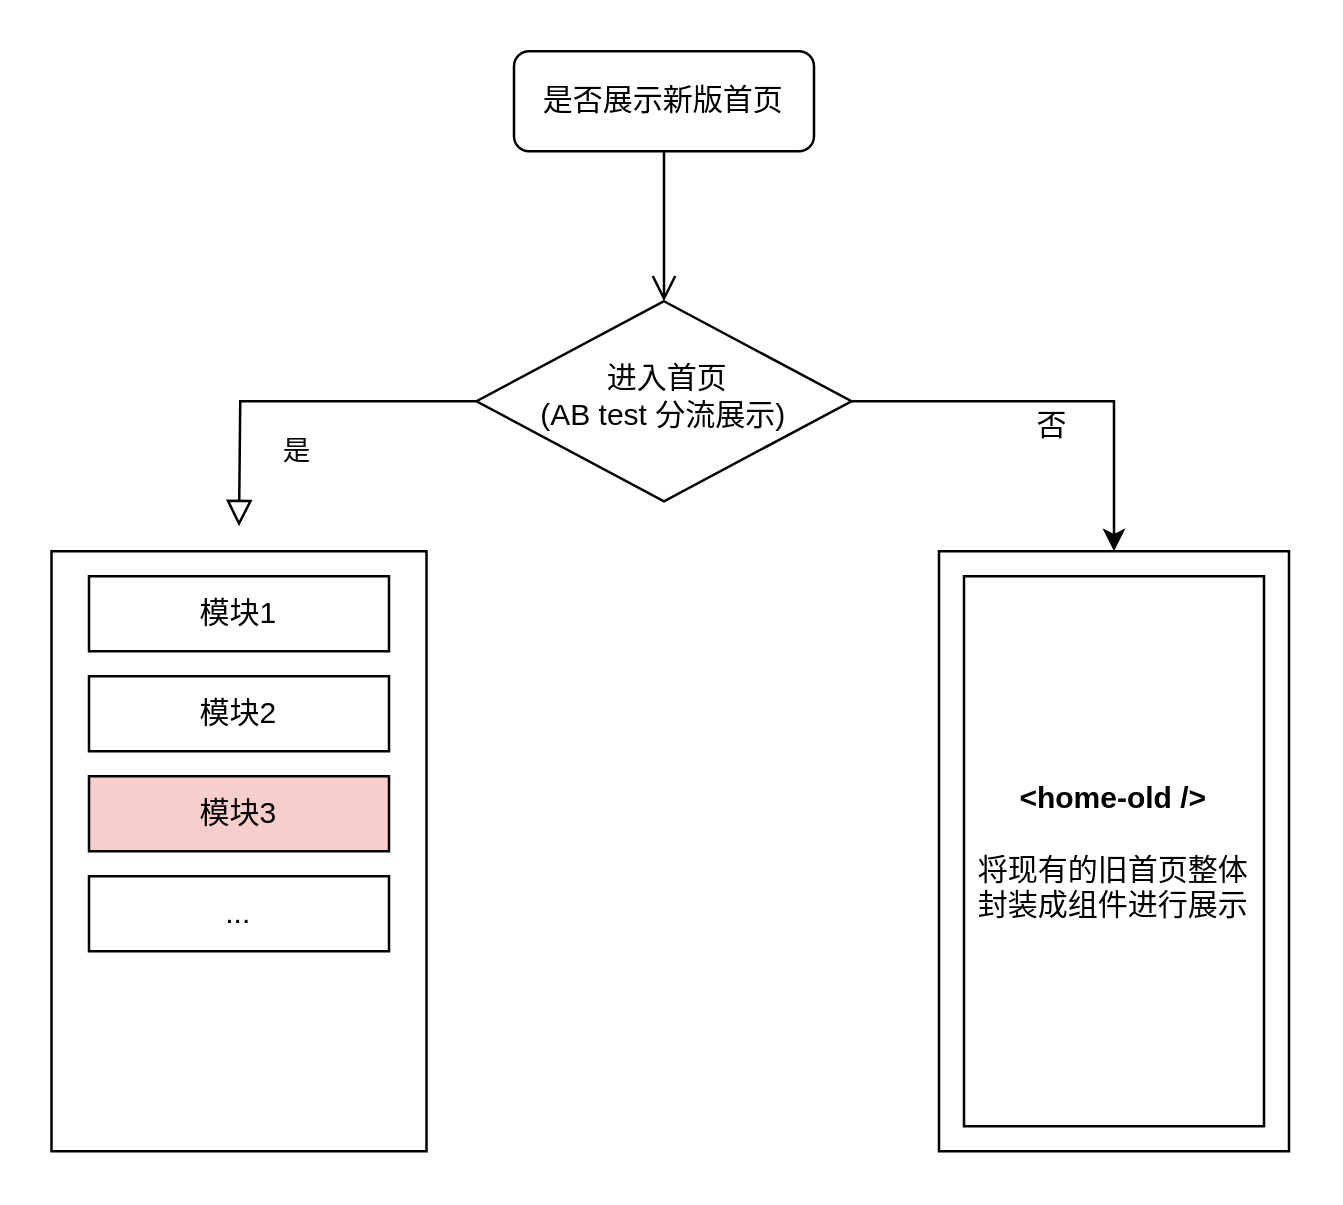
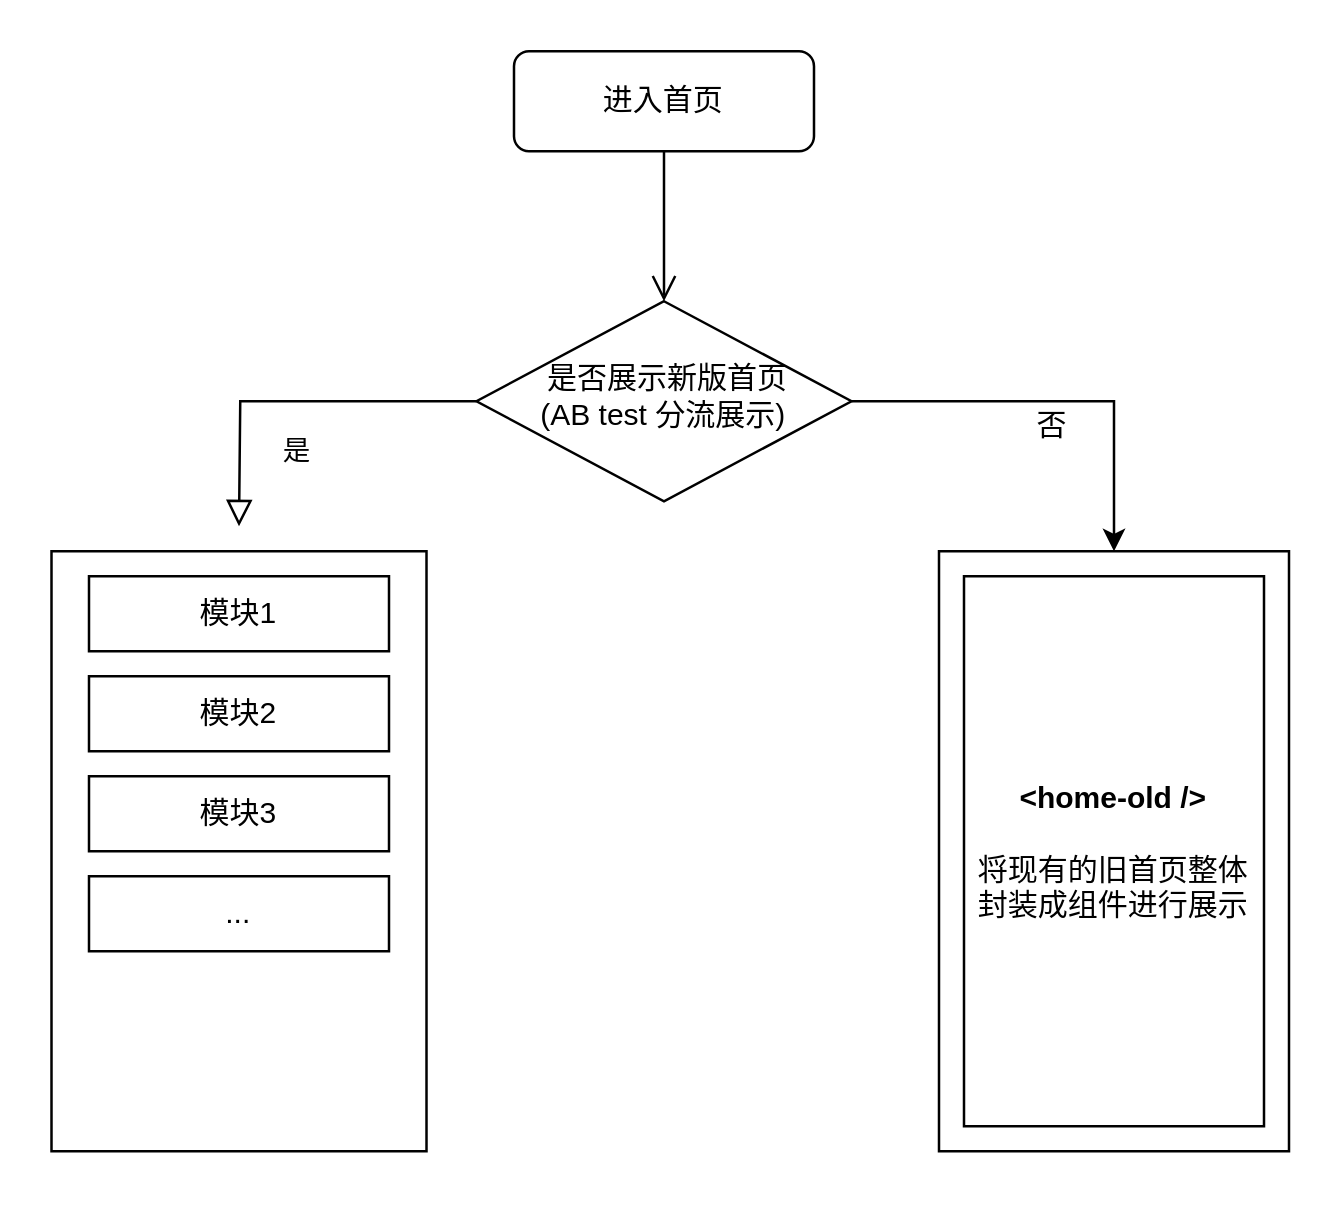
node "是否展示新版首页": label "是否展示新版首页" -> "进入首页"
node "进入首页 (AB test 分流展示)": label "进入首页 (AB test 分流展示)" -> "是否展示新版首页 (AB test 分流展示)"
node "模块3": fillcolor #f8cecc -> #ffffff
